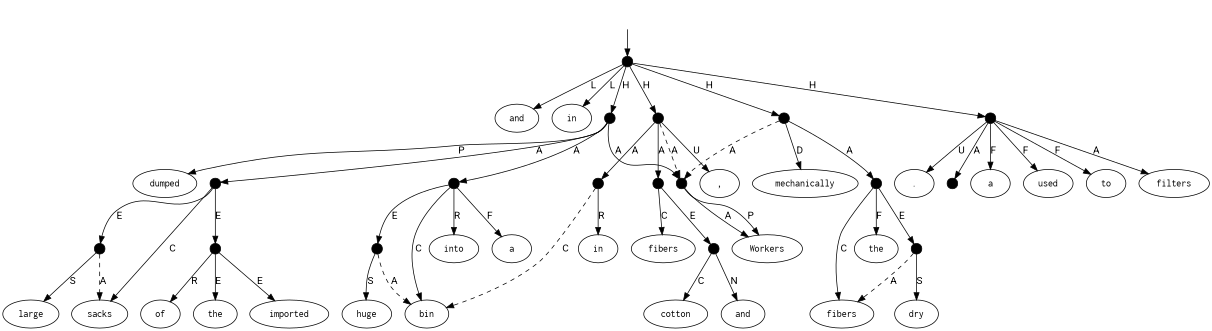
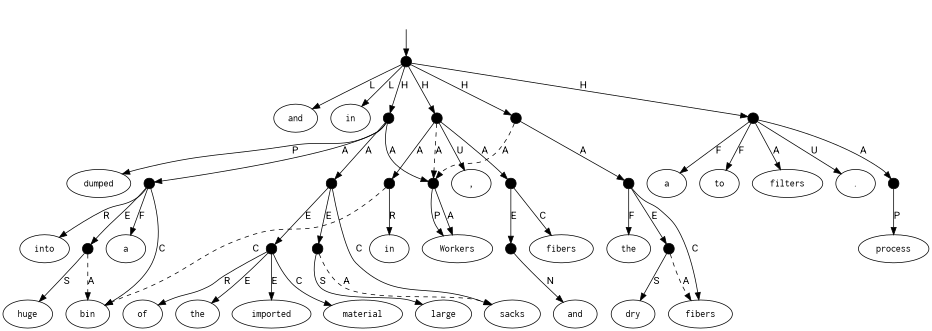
node "mechanically": removed
node "used": removed
node "process": added
node "material": added
node "cotton": removed
